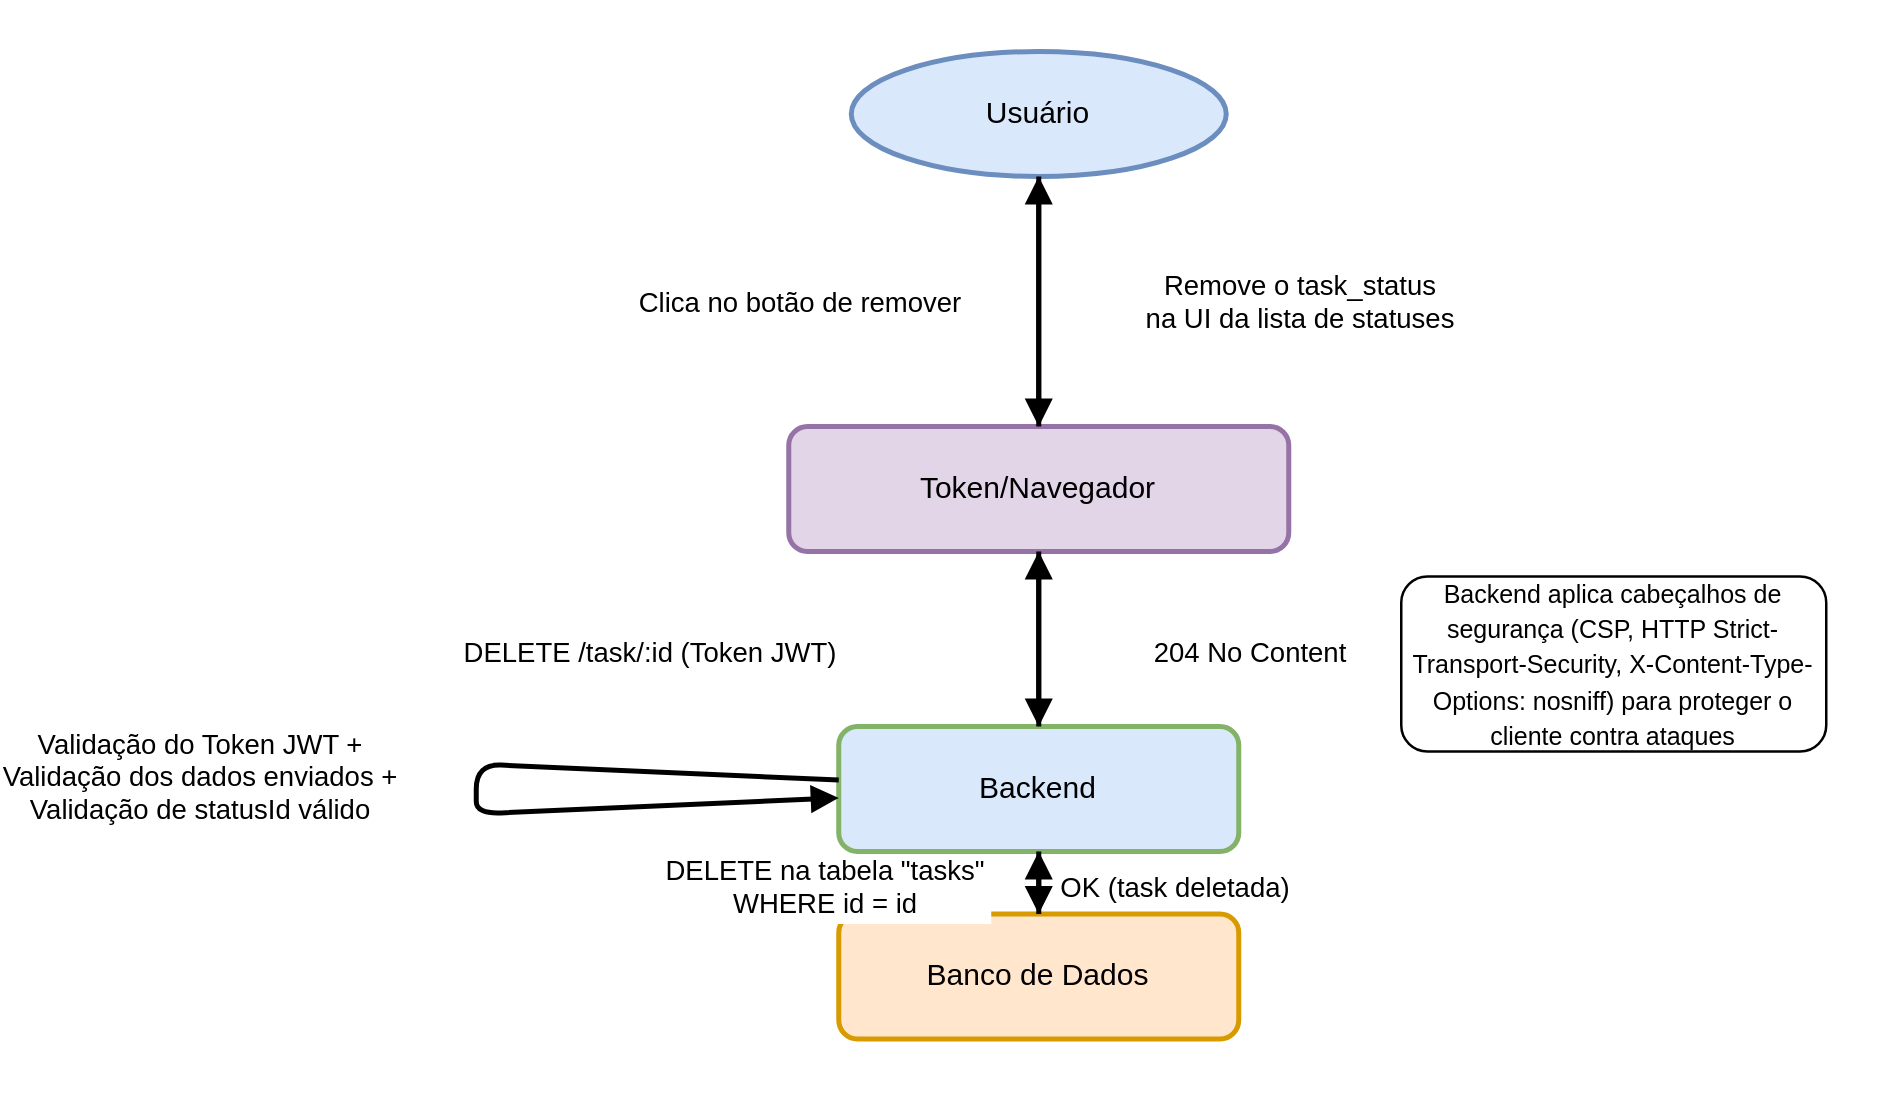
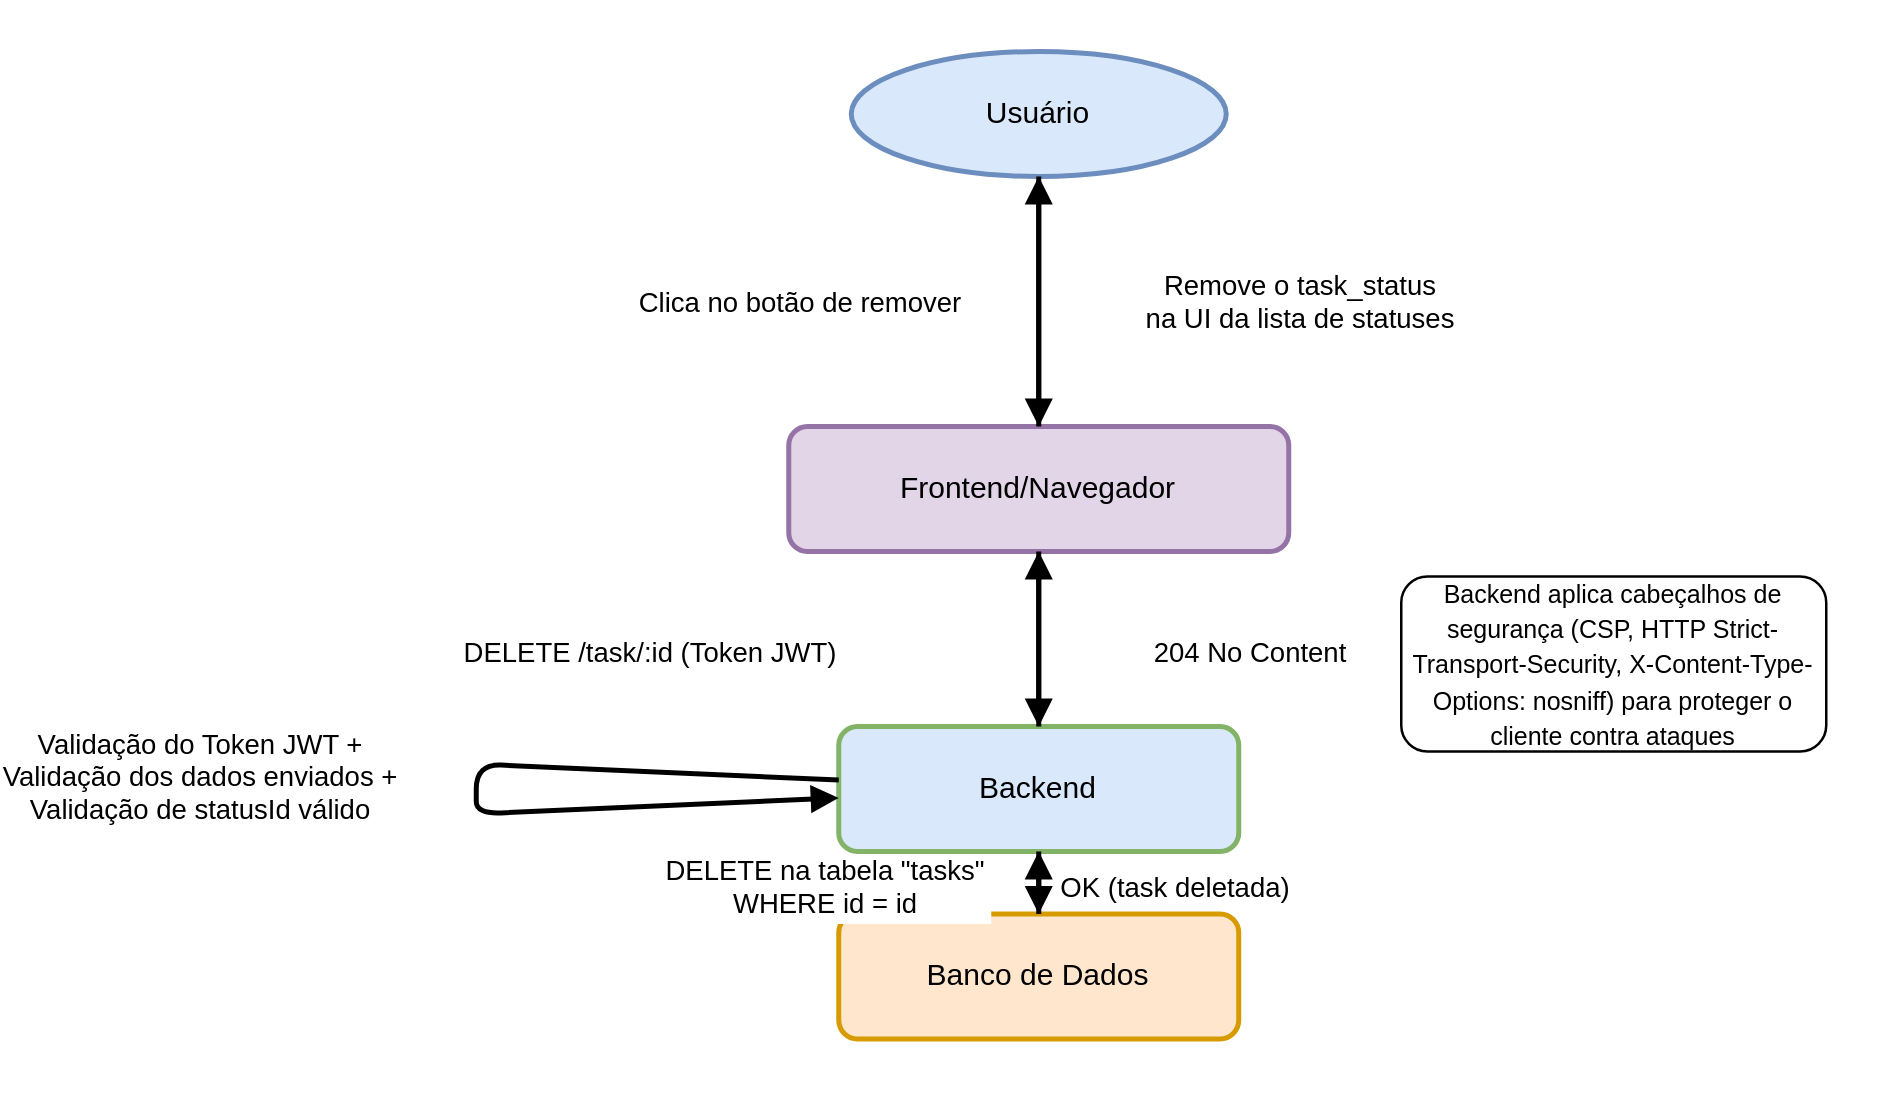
node "Token/Navegador": label "Token/Navegador" -> "Frontend/Navegador"
